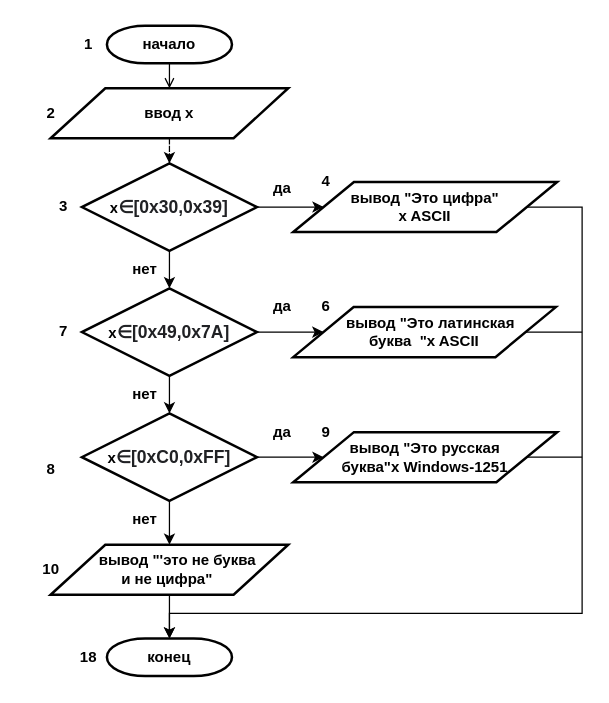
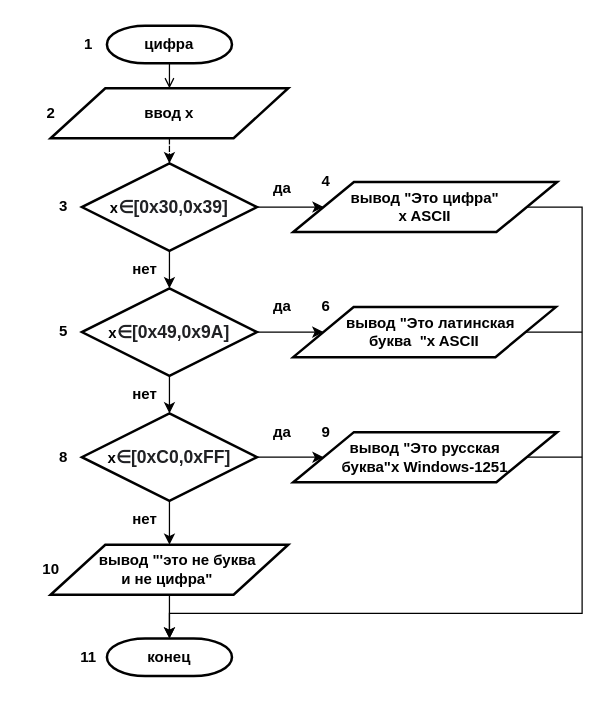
node "начало": label "начало" -> "цифра"
node "7": label "7" -> "5"
node "x∈[0x49,0x7A]": label "x∈[0x49,0x7A]" -> "x∈[0x49,0x9A]"
node "8": moved (51, 469) -> (63, 457)
node "18": label "18" -> "11"
